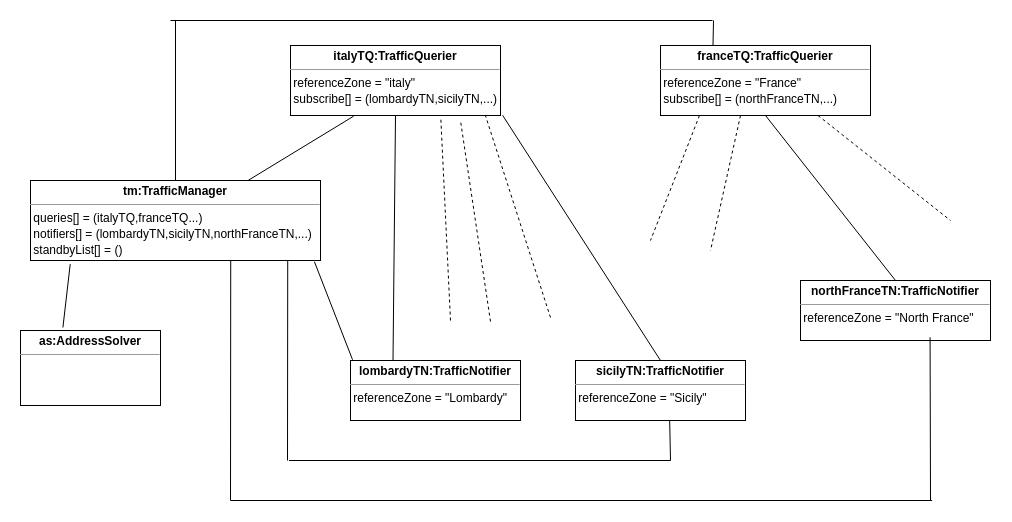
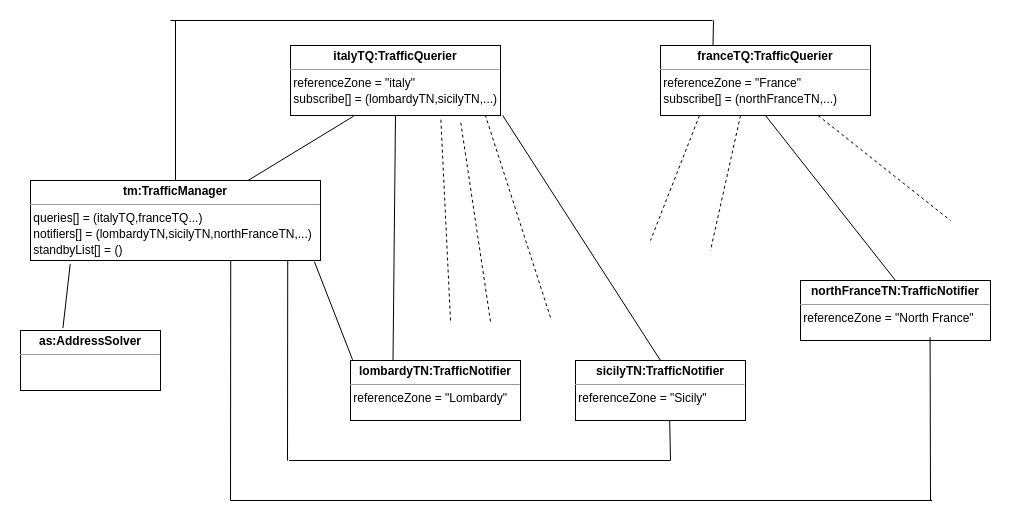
node "as:AddressSolver": size 140x75 -> 140x60
